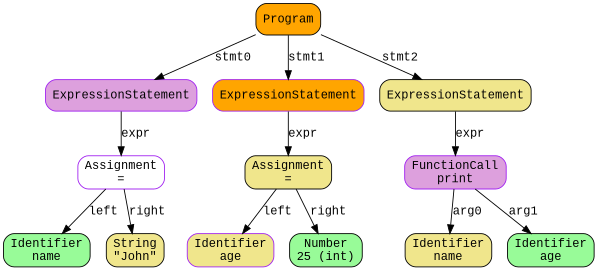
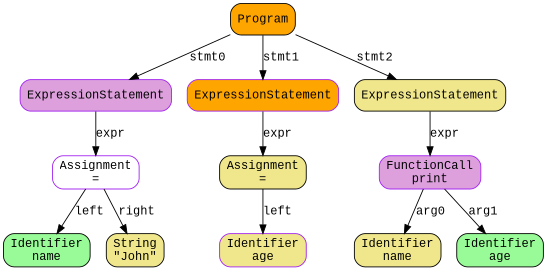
node "Number 25 (int)": removed
